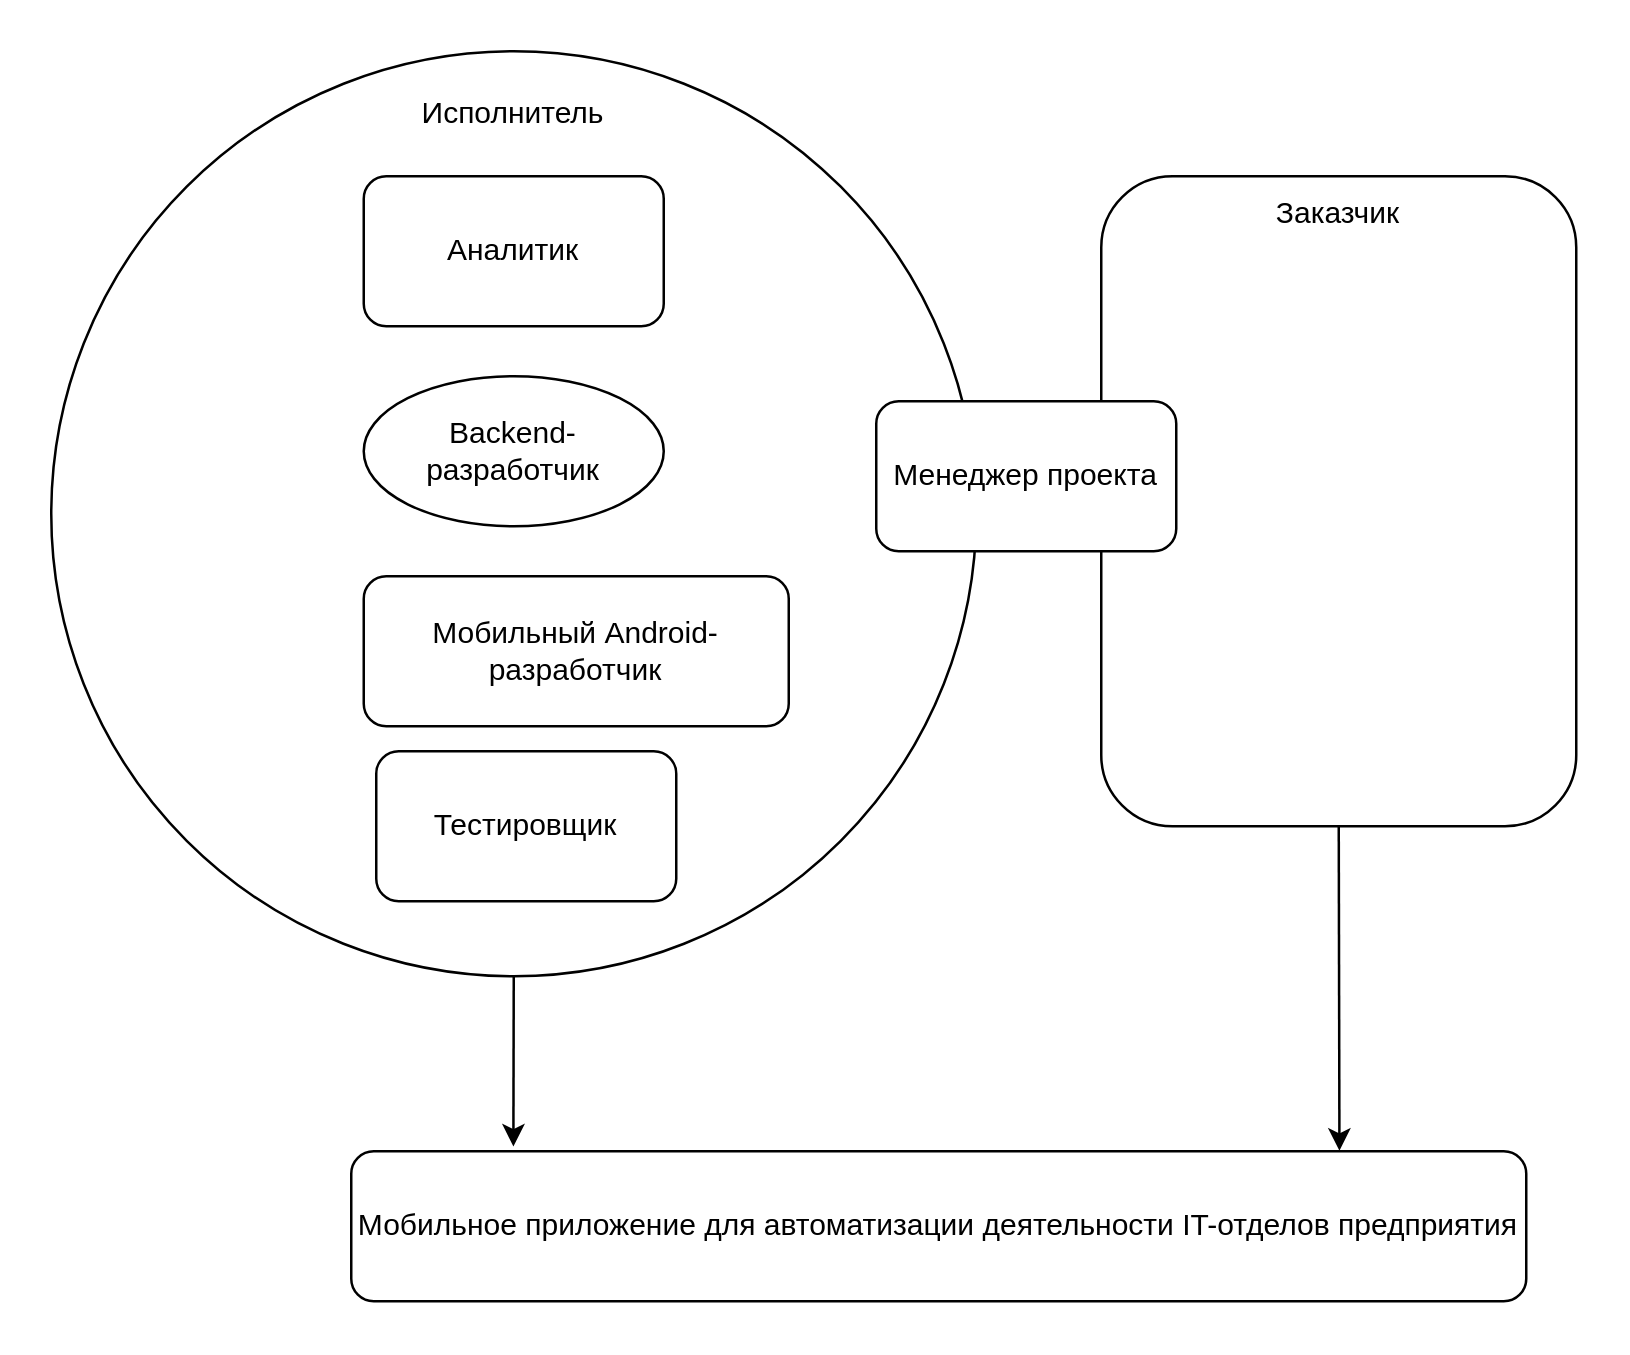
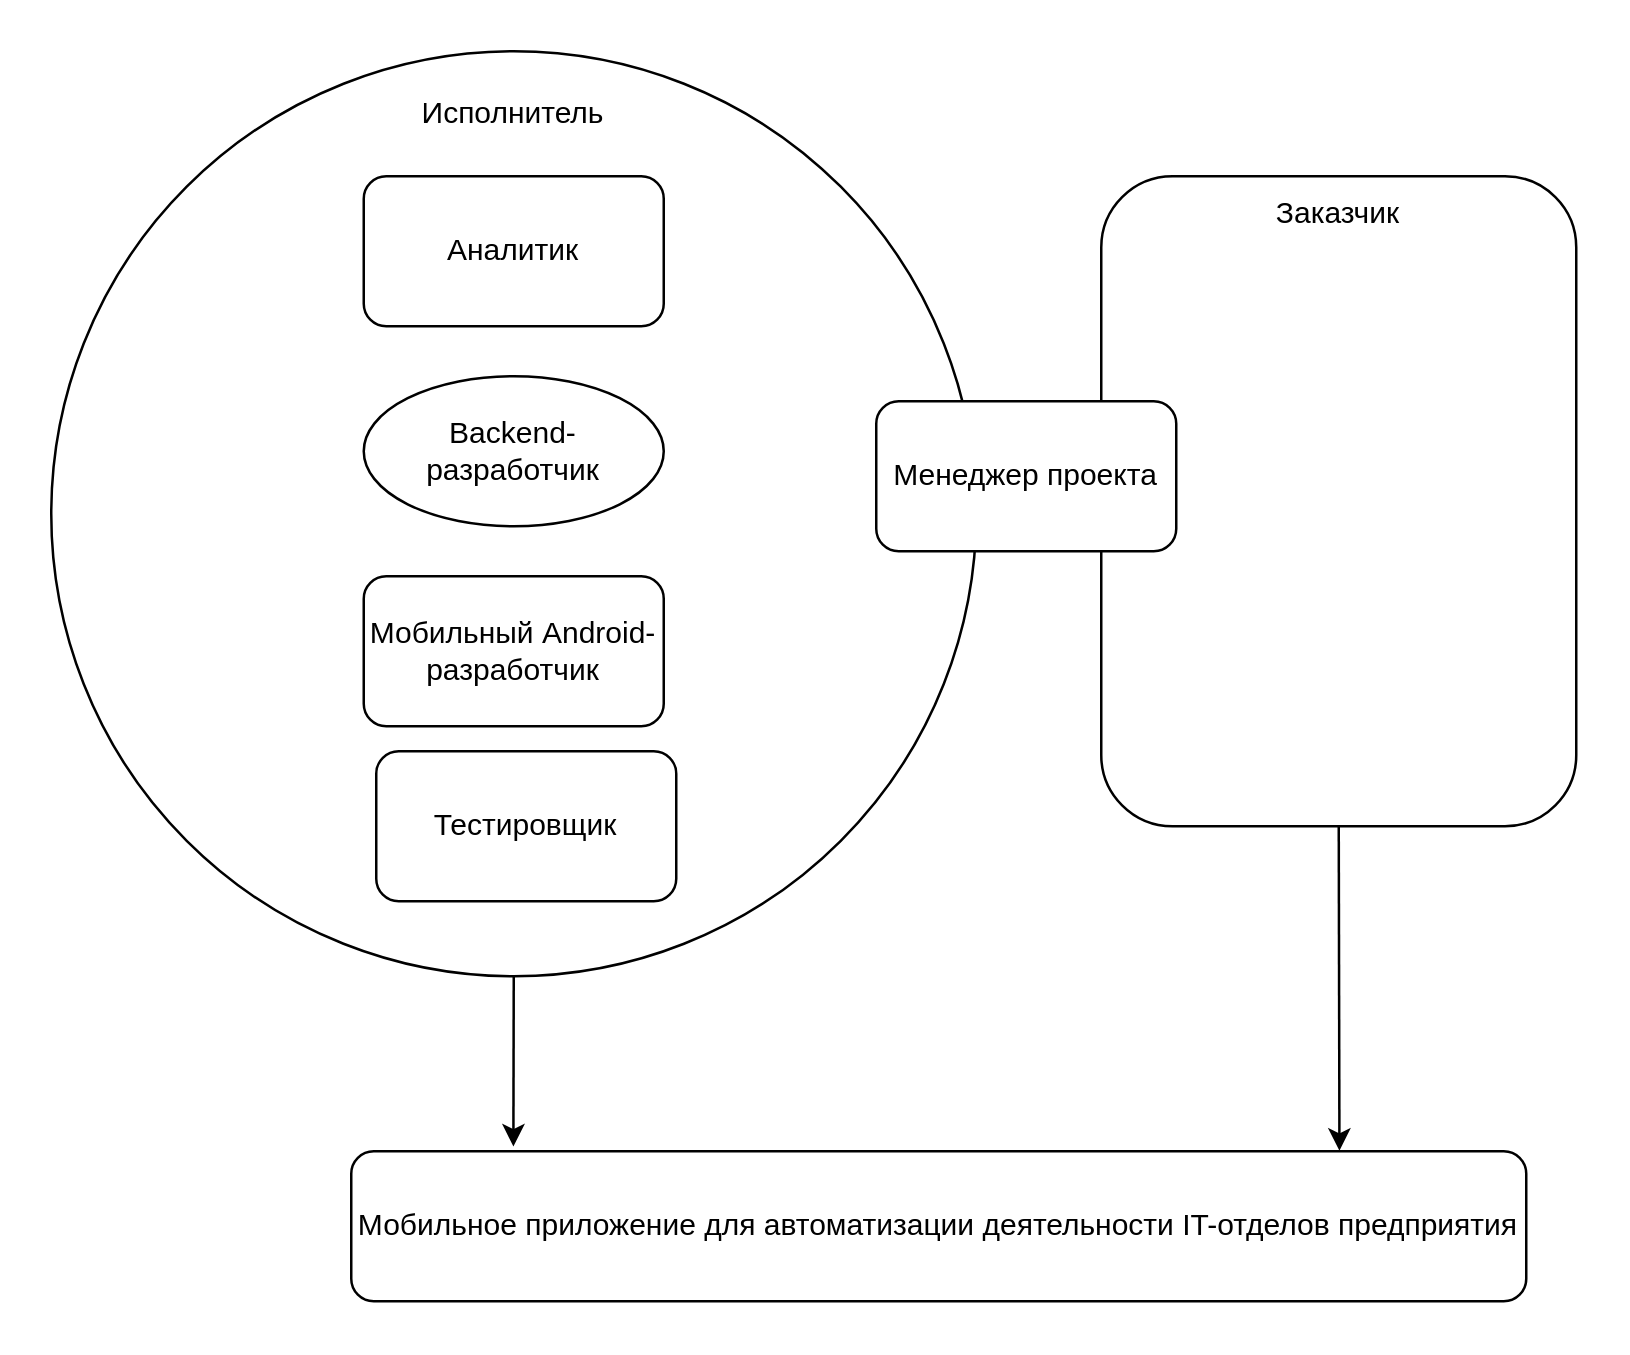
node "Мобильный Android-разработчик": size 425x150 -> 300x150
